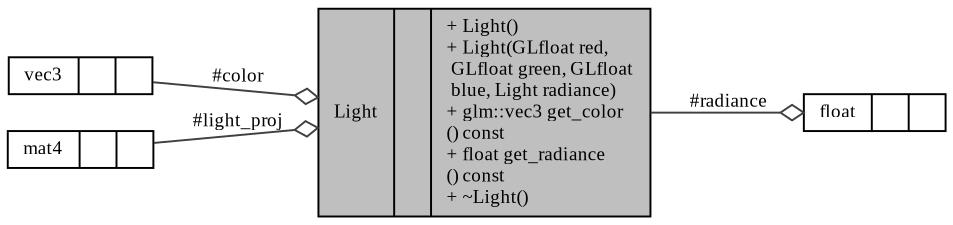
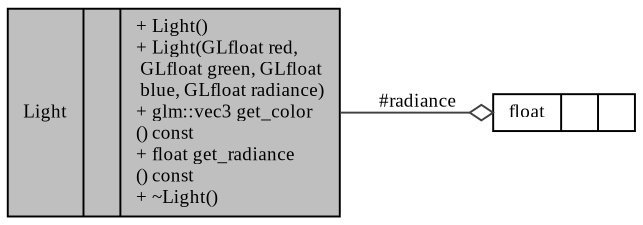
node "vec3": removed
node "Light": text "blue, Light radiance)" -> "blue, GLfloat radiance)"
node "mat4": removed
